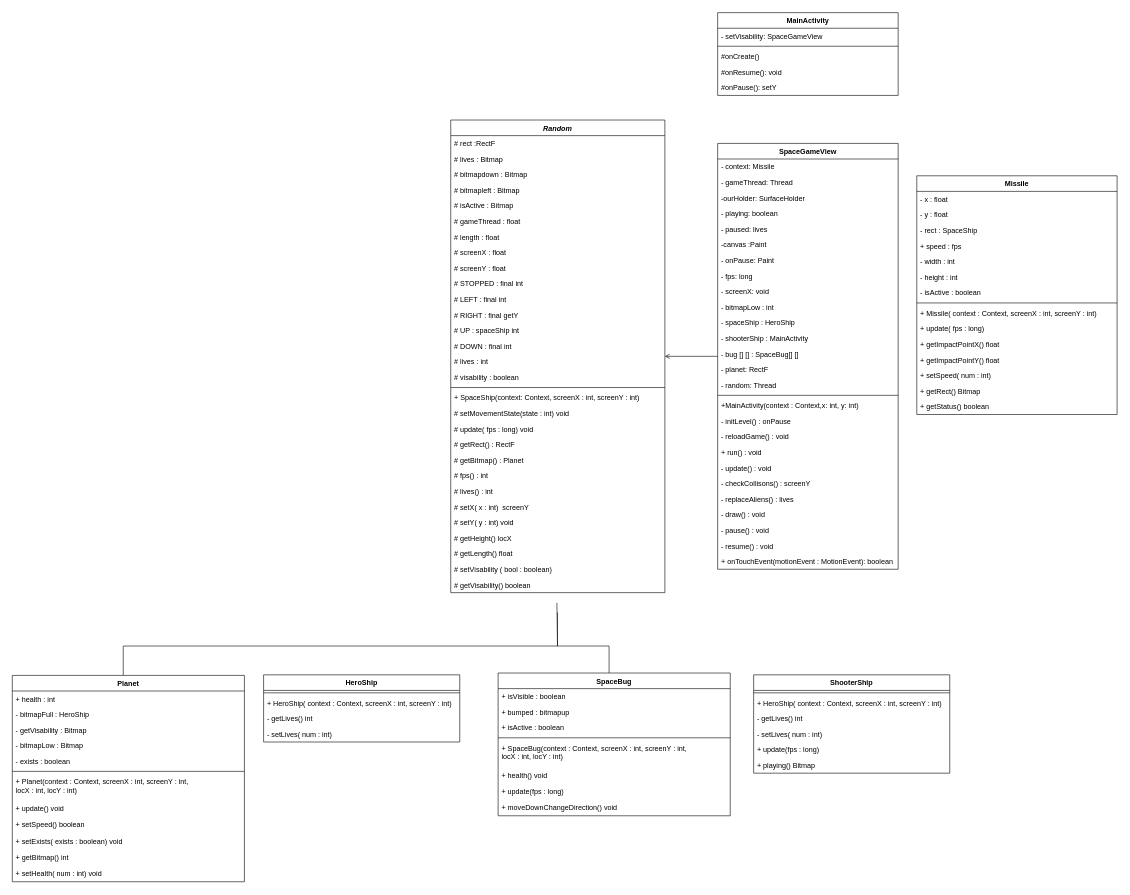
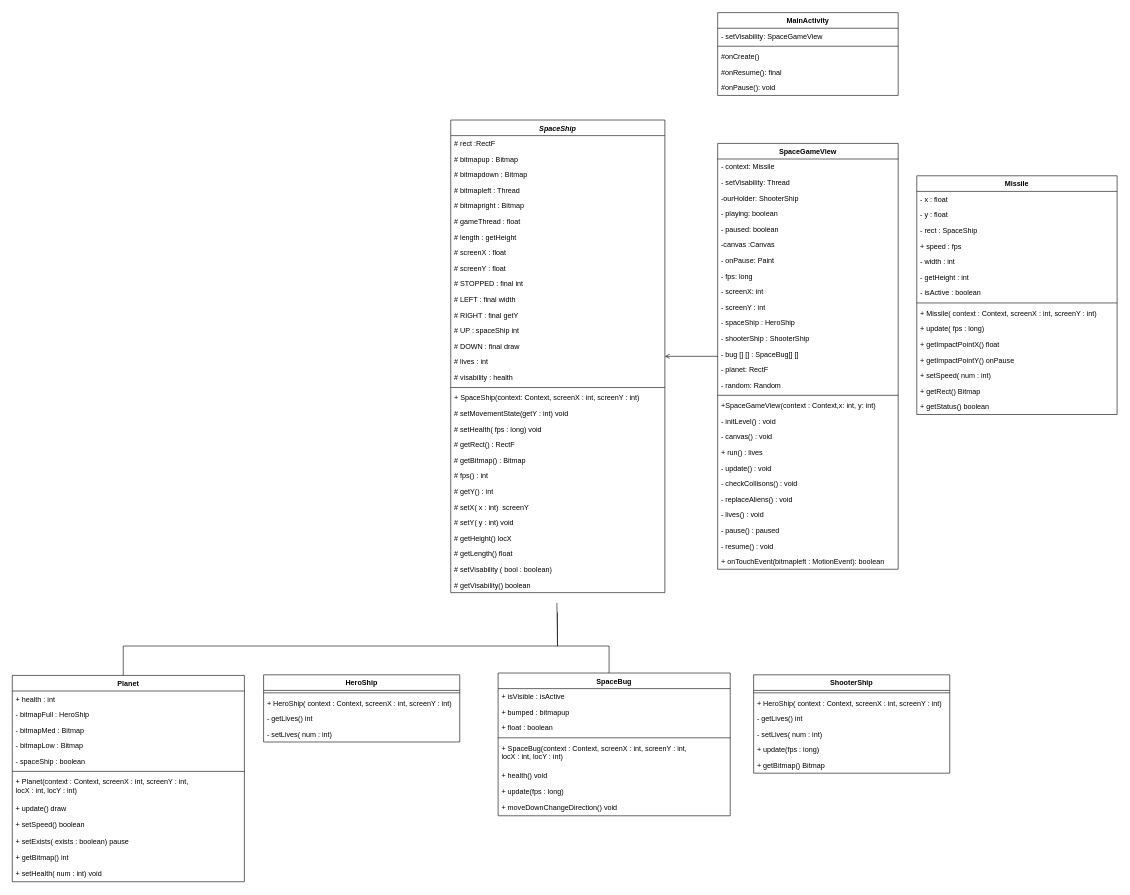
node "#onResume(): void": label "#onResume(): void" -> "#onResume(): final"
node "#onPause(): setY": label "#onPause(): setY" -> "#onPause(): void"
node "Random": label "Random" -> "SpaceShip"
node "# lives : Bitmap": label "# lives : Bitmap" -> "# bitmapup : Bitmap"
node "- gameThread: Thread": label "- gameThread: Thread" -> "- setVisability: Thread"
node "# bitmapleft : Bitmap": label "# bitmapleft : Bitmap" -> "# bitmapleft : Thread"
node "-ourHolder: SurfaceHolder": label "-ourHolder: SurfaceHolder" -> "-ourHolder: ShooterShip"
node "# isActive : Bitmap": label "# isActive : Bitmap" -> "# bitmapright : Bitmap"
node "- paused: lives": label "- paused: lives" -> "- paused: boolean"
node "# length : float": label "# length : float" -> "# length : getHeight"
node "-canvas :Paint": label "-canvas :Paint" -> "-canvas :Canvas"
node "- height : int": label "- height : int" -> "- getHeight : int"
node "- screenX: void": label "- screenX: void" -> "- screenX: int"
node "# LEFT : final int": label "# LEFT : final int" -> "# LEFT : final width"
node "- bitmapLow : int": label "- bitmapLow : int" -> "- screenY : int"
node "- shooterShip : MainActivity": label "- shooterShip : MainActivity" -> "- shooterShip : ShooterShip"
node "# DOWN : final int": label "# DOWN : final int" -> "# DOWN : final draw"
node "+ getImpactPointY() float": label "+ getImpactPointY() float" -> "+ getImpactPointY() onPause"
node "# visability : boolean": label "# visability : boolean" -> "# visability : health"
node "- random: Thread": label "- random: Thread" -> "- random: Random"
node "+MainActivity(context : Context,x: int, y: int)": label "+MainActivity(context : Context,x: int, y: int)" -> "+SpaceGameView(context : Context,x: int, y: int)"
node "# setMovementState(state : int) void": label "# setMovementState(state : int) void" -> "# setMovementState(getY : int) void"
node "- initLevel() : onPause": label "- initLevel() : onPause" -> "- initLevel() : void"
node "# update( fps : long) void": label "# update( fps : long) void" -> "# setHealth( fps : long) void"
node "- reloadGame() : void": label "- reloadGame() : void" -> "- canvas() : void"
node "+ run() : void": label "+ run() : void" -> "+ run() : lives"
node "# getBitmap() : Planet": label "# getBitmap() : Planet" -> "# getBitmap() : Bitmap"
node "- checkCollisons() : screenY": label "- checkCollisons() : screenY" -> "- checkCollisons() : void"
node "# lives() : int": label "# lives() : int" -> "# getY() : int"
node "- replaceAliens() : lives": label "- replaceAliens() : lives" -> "- replaceAliens() : void"
node "- draw() : void": label "- draw() : void" -> "- lives() : void"
node "- pause() : void": label "- pause() : void" -> "- pause() : paused"
node "+ onTouchEvent(motionEvent : MotionEvent): boolean": label "+ onTouchEvent(motionEvent : MotionEvent): boolean" -> "+ onTouchEvent(bitmapleft : MotionEvent): boolean"
node "+ isVisible : boolean": label "+ isVisible : boolean" -> "+ isVisible : isActive"
node "+ isActive : boolean": label "+ isActive : boolean" -> "+ float : boolean"
node "- getVisability : Bitmap": label "- getVisability : Bitmap" -> "- bitmapMed : Bitmap"
node "- exists : boolean": label "- exists : boolean" -> "- spaceShip : boolean"
node "+ playing() Bitmap": label "+ playing() Bitmap" -> "+ getBitmap() Bitmap"
node "+ update() void": label "+ update() void" -> "+ update() draw"
node "+ setExists( exists : boolean) void": label "+ setExists( exists : boolean) void" -> "+ setExists( exists : boolean) pause"
